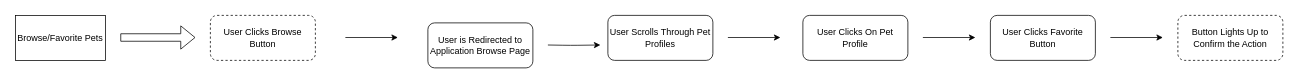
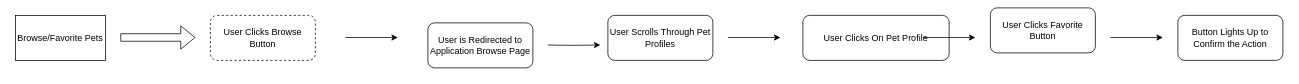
node "User Clicks On Pet Profile": size 105x45 -> 146x45
node "User Clicks Favorite Button": moved (1043, 38) -> (1043, 30)
node "Button Lights Up to Confirm the Action": style dashed -> solid
